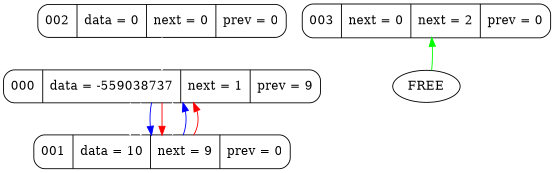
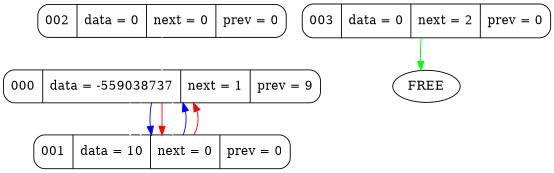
node "003": text "next = 0" -> "data = 0"
edge "FREE" -> "003": reversed
node "001": text "next = 9" -> "next = 0"
